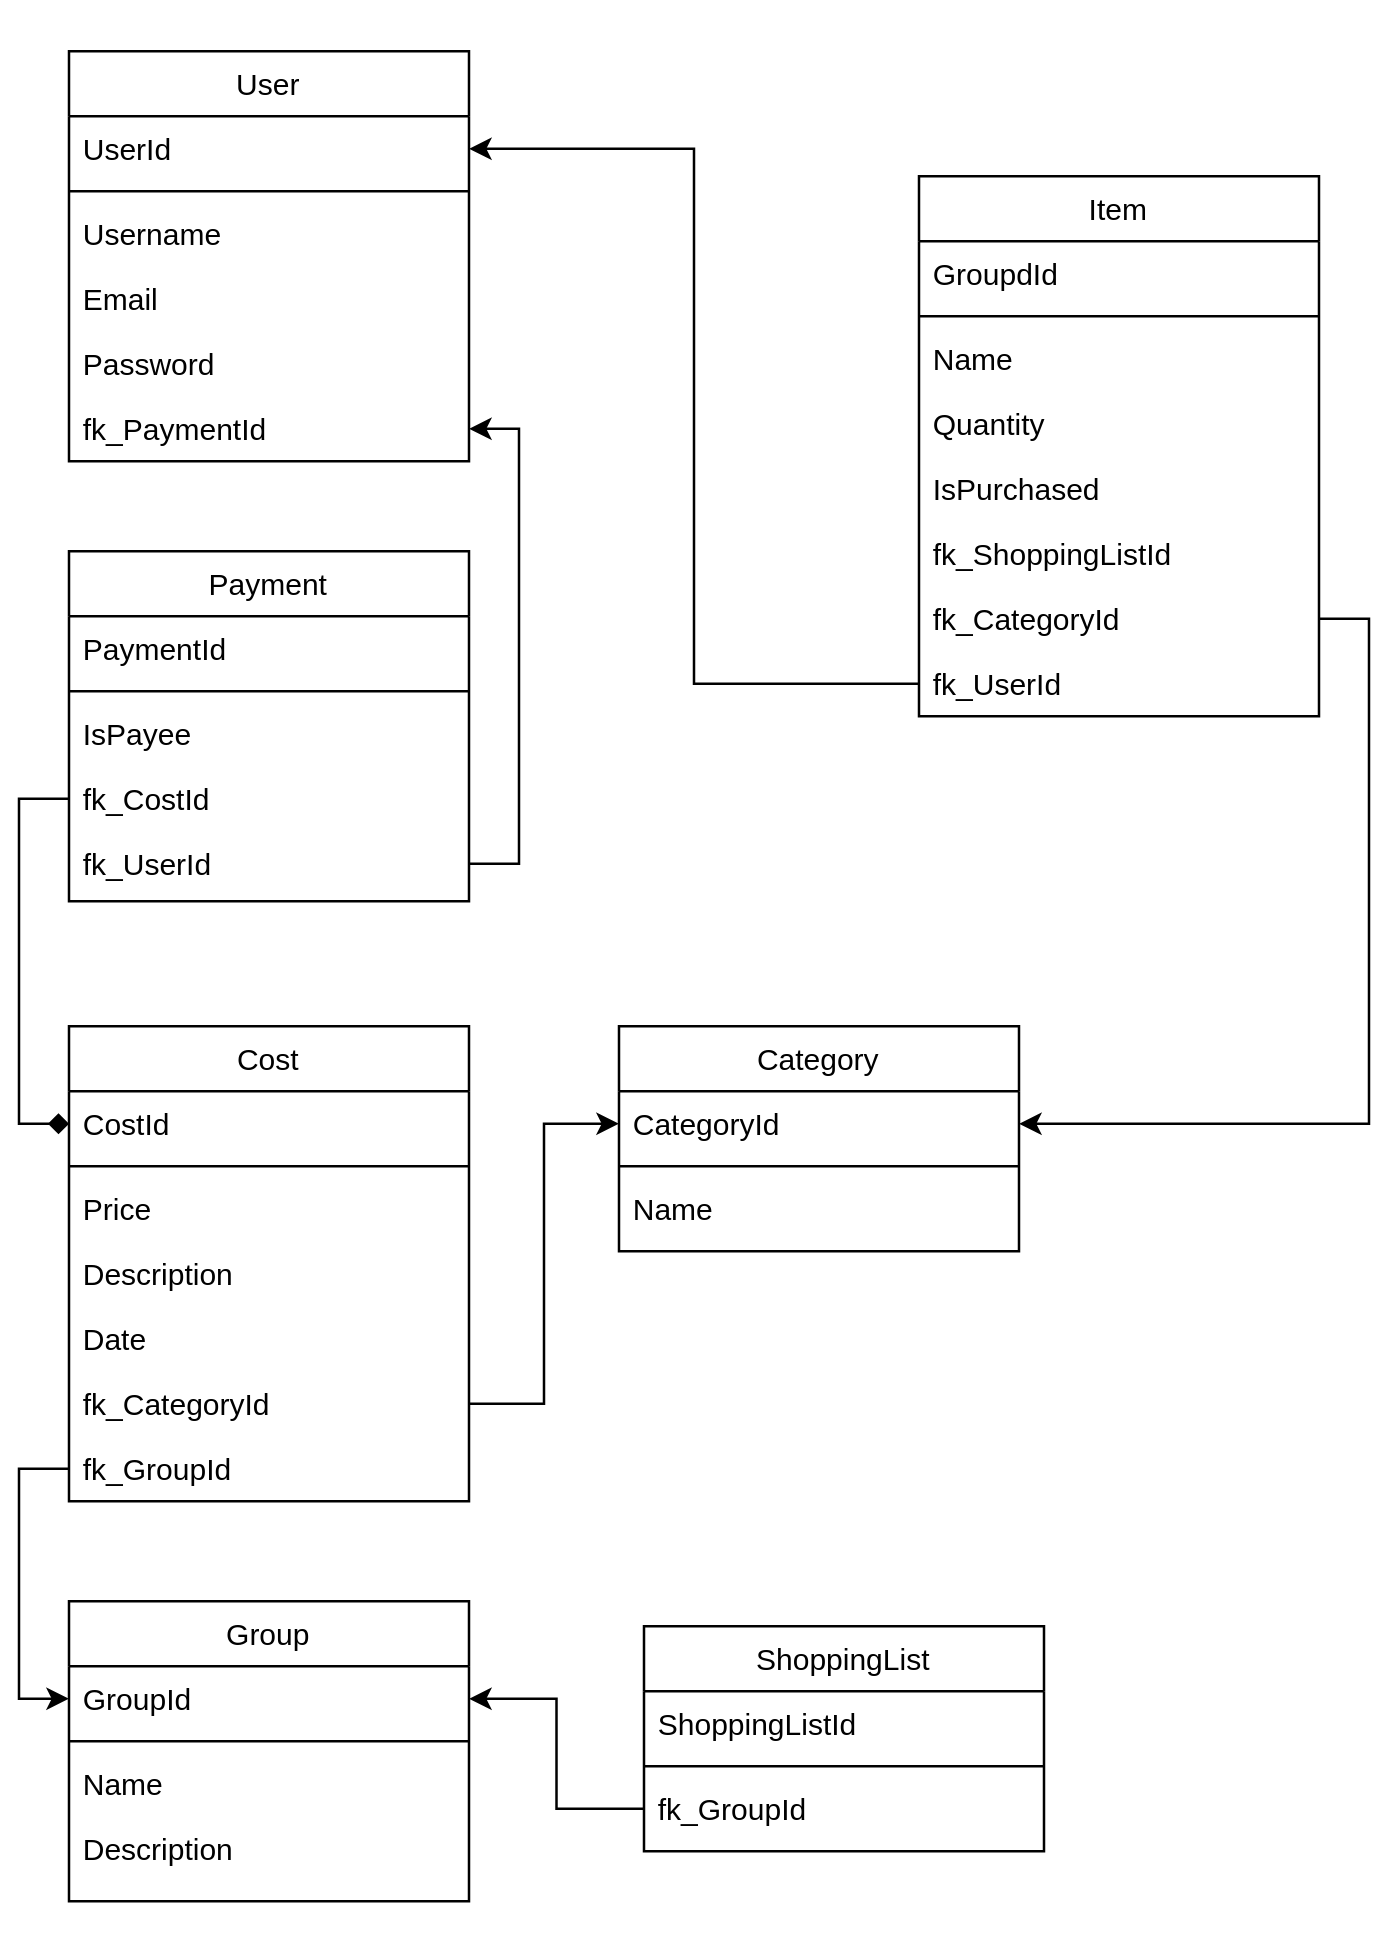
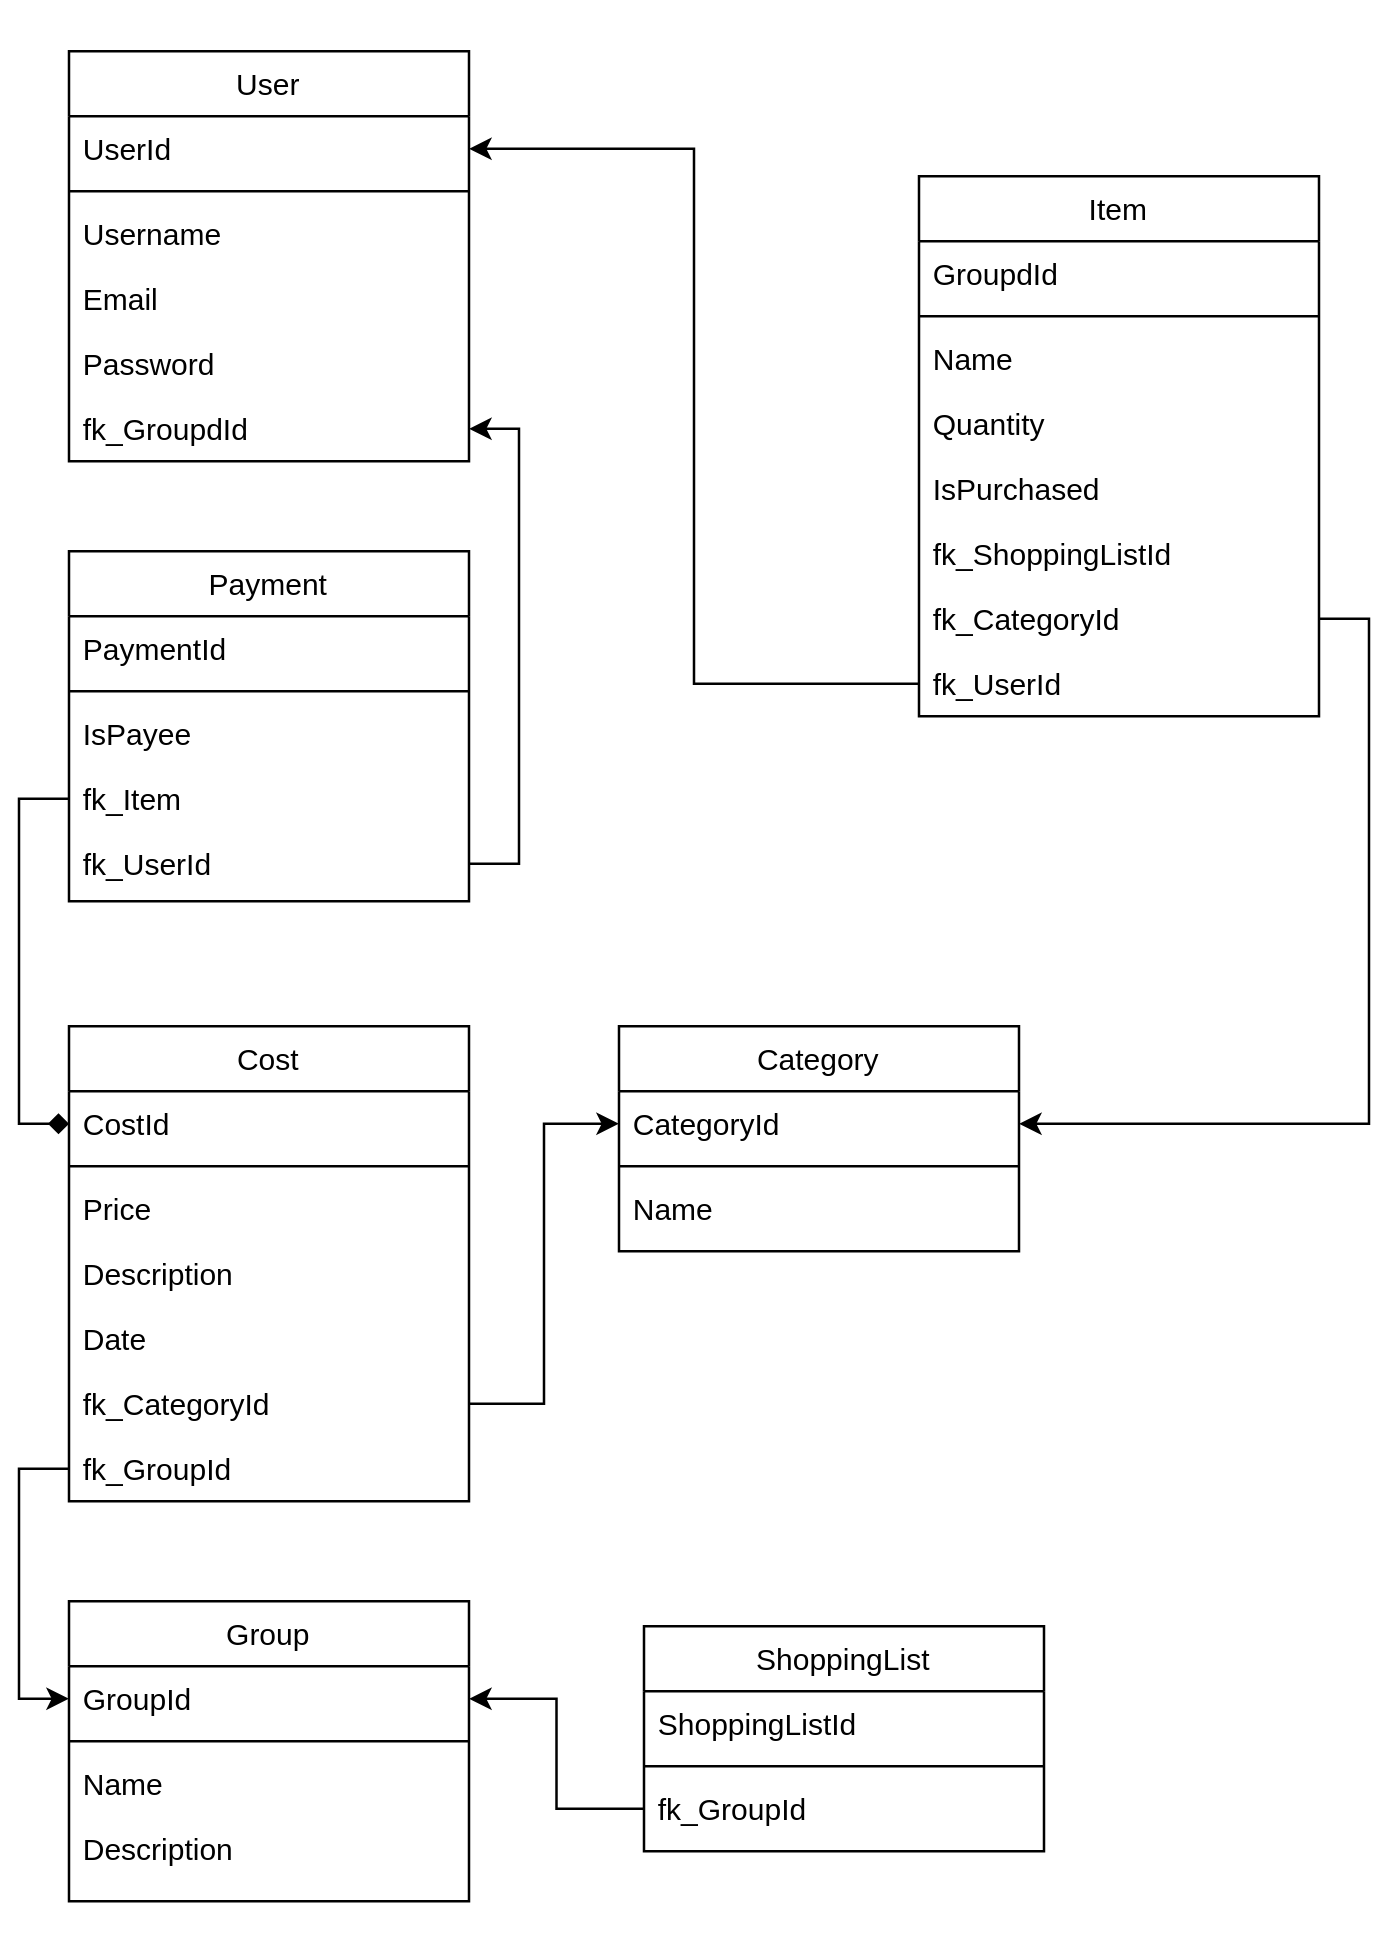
node "fk_PaymentId": label "fk_PaymentId" -> "fk_GroupdId"
node "fk_CostId": label "fk_CostId" -> "fk_Item"
